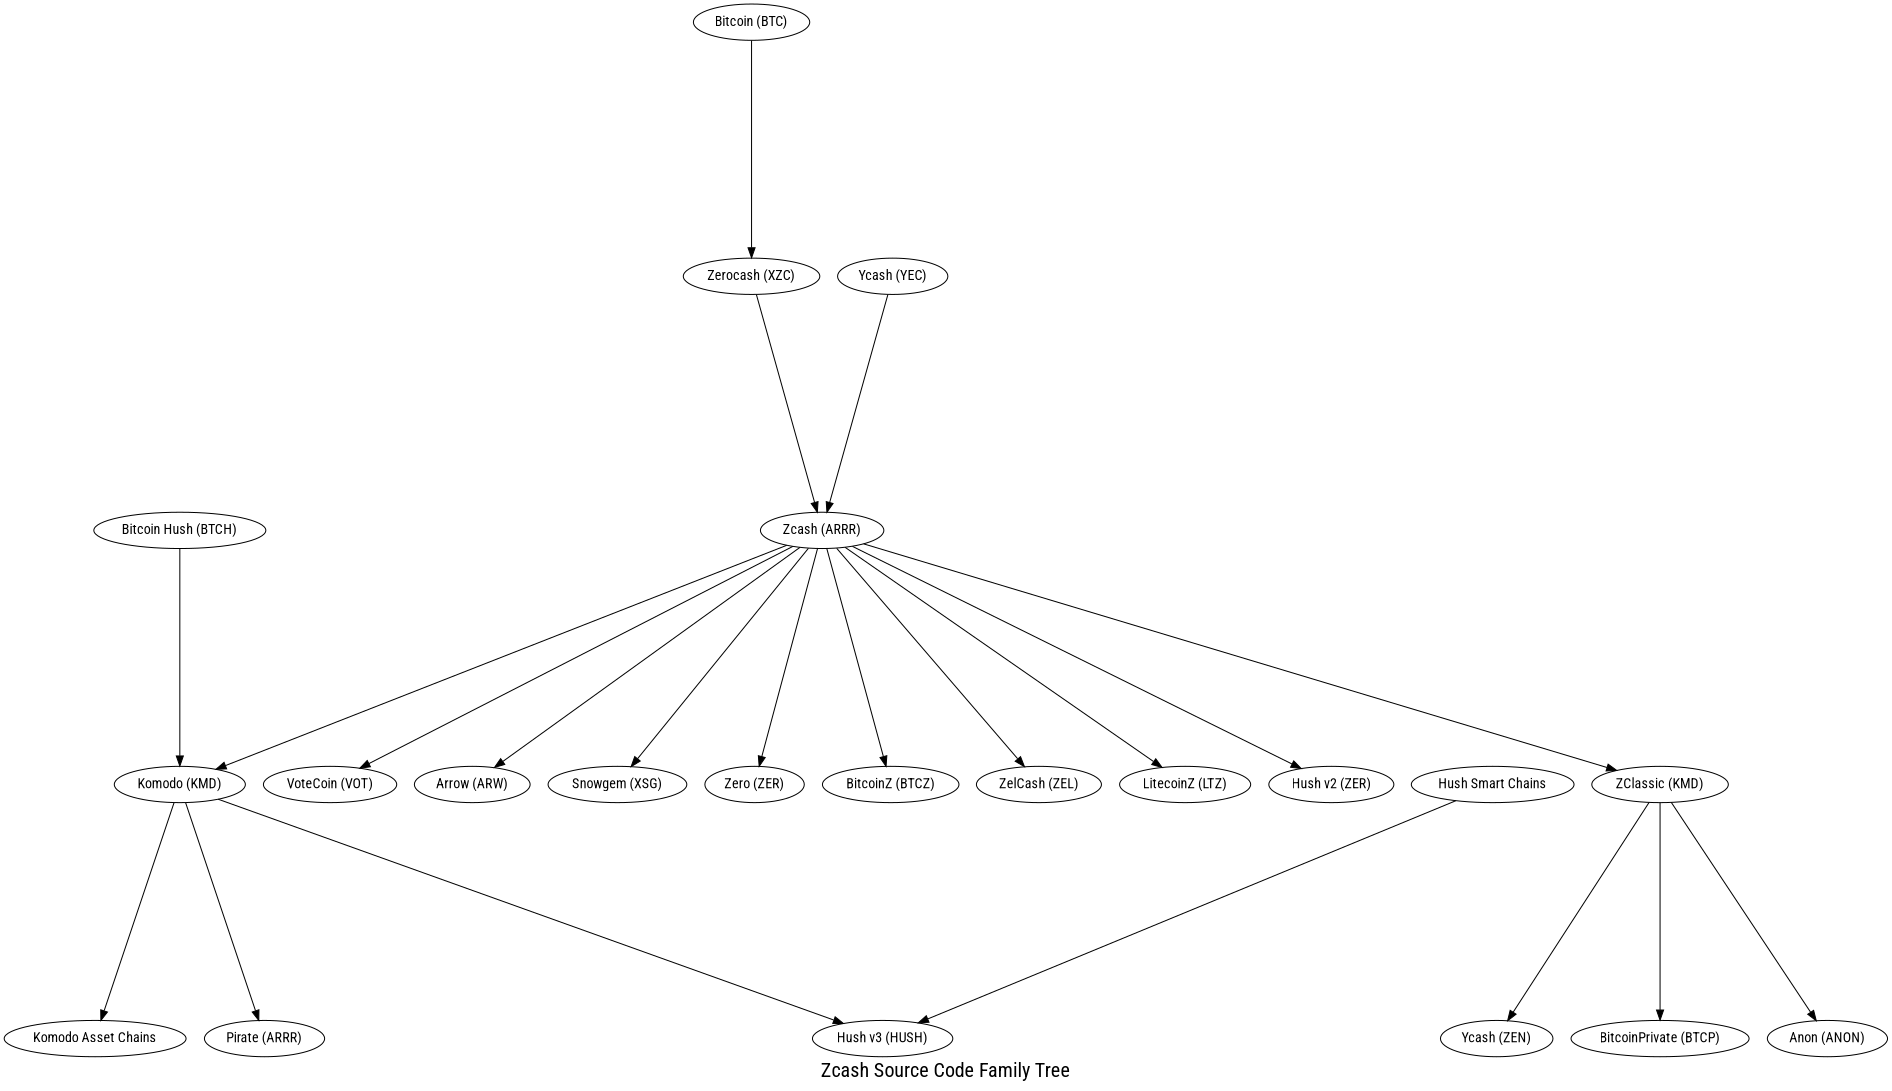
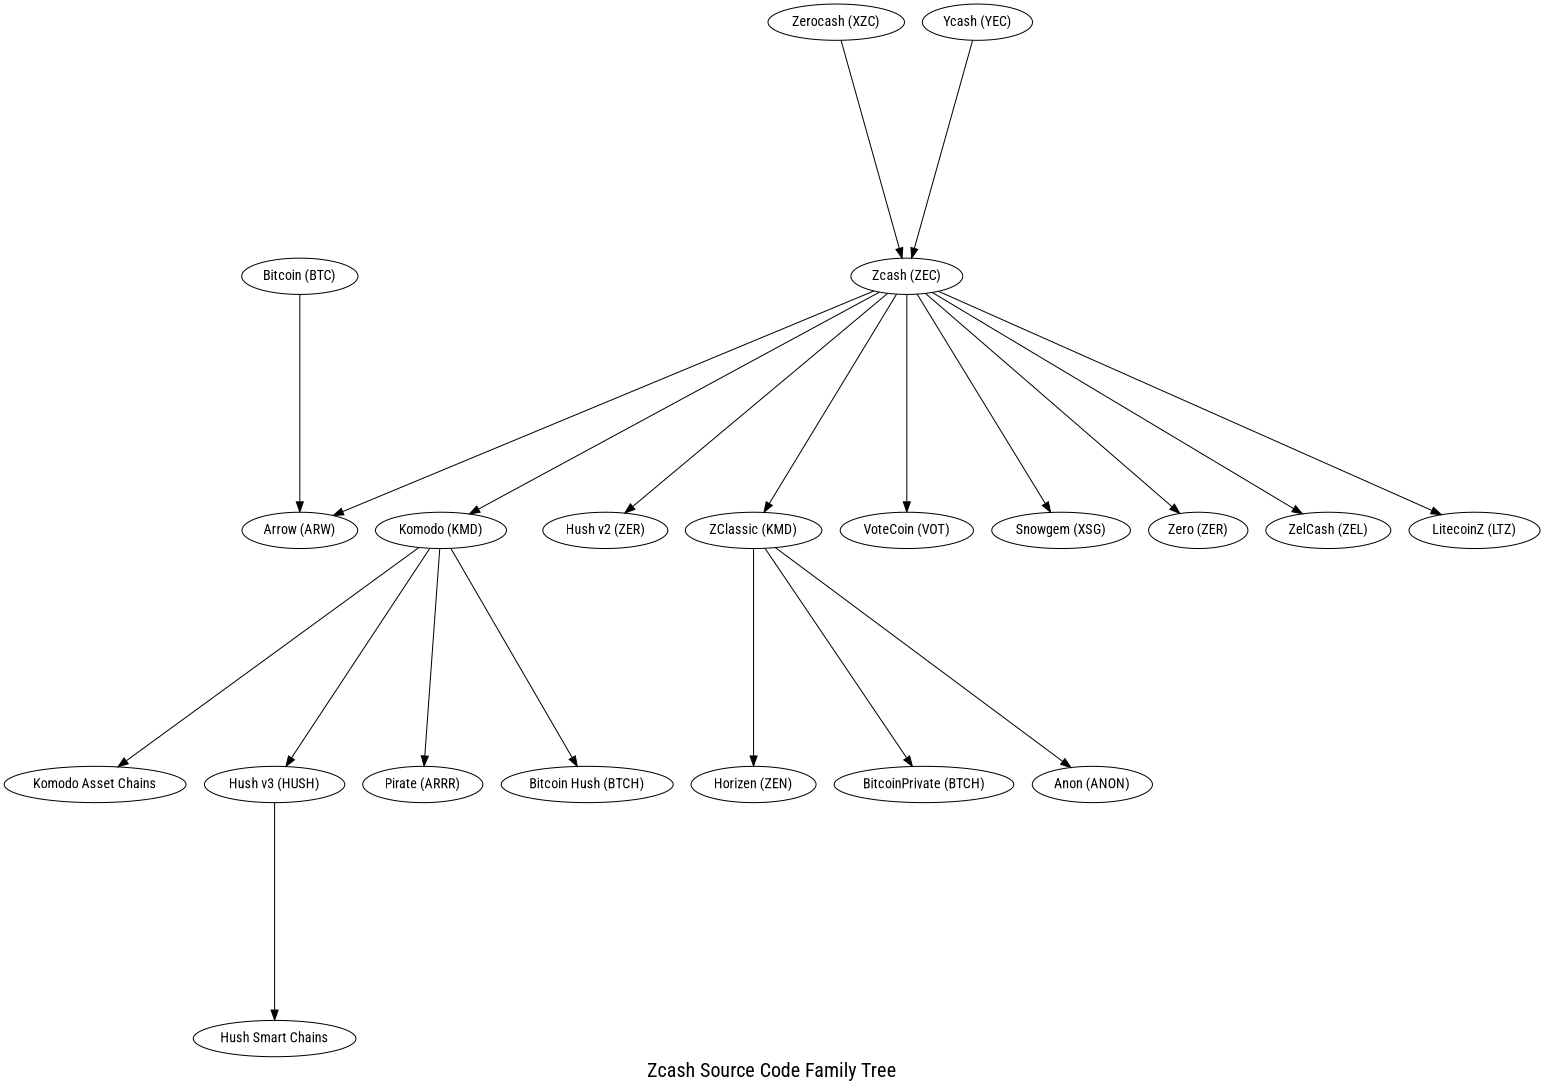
edge "Bitcoin (BTC)" -> "Zerocash (XZC)": now "Bitcoin (BTC)" -> "Arrow (ARW)"
node "Zcash (ARRR)": label "Zcash (ARRR)" -> "Zcash (ZEC)"
edge "Bitcoin Hush (BTCH)" -> "Komodo (KMD)": reversed
node "BitcoinZ (BTCZ)": removed
edge "Hush Smart Chains" -> "Hush v3 (HUSH)": reversed
node "Ycash (ZEN)": label "Ycash (ZEN)" -> "Horizen (ZEN)"
node "BitcoinPrivate (BTCP)": label "BitcoinPrivate (BTCP)" -> "BitcoinPrivate (BTCH)"
